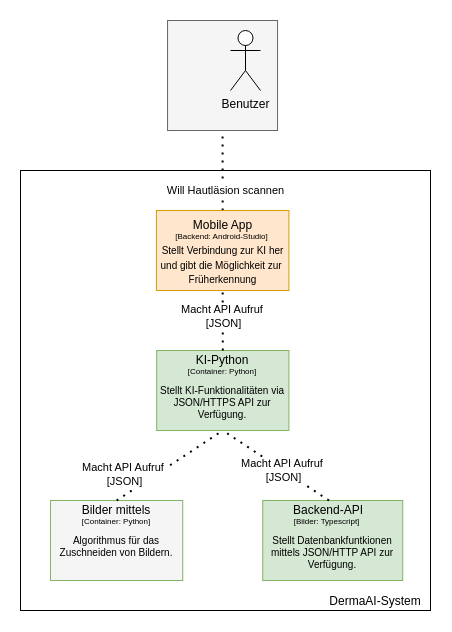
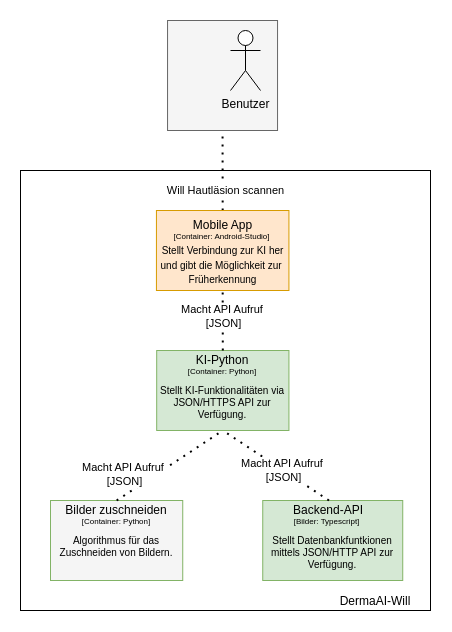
node "[Backend: Android-Studio]": label "[Backend: Android-Studio]" -> "[Container: Android-Studio]"
node "Bilder mittels": label "Bilder mittels" -> "Bilder zuschneiden"
node "DermaAI-System": label "DermaAI-System" -> "DermaAI-Will"
